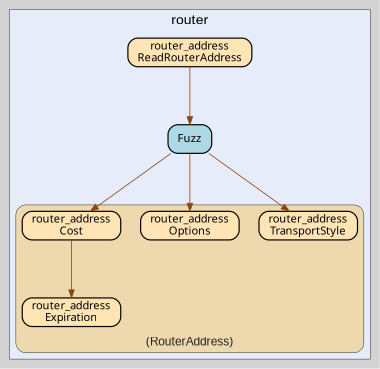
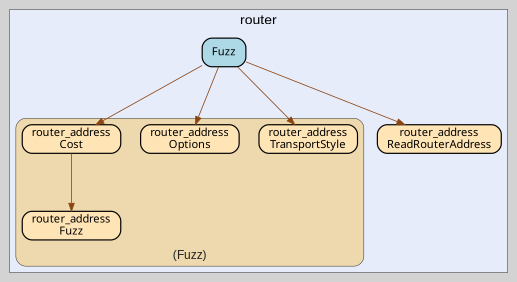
edge "router_address ReadRouterAddress" -> "Fuzz": reversed
node "router_address Expiration": label "router_address Expiration" -> "router_address Fuzz"
cluster "(RouterAddress)": label "(RouterAddress)" -> "(Fuzz)"
